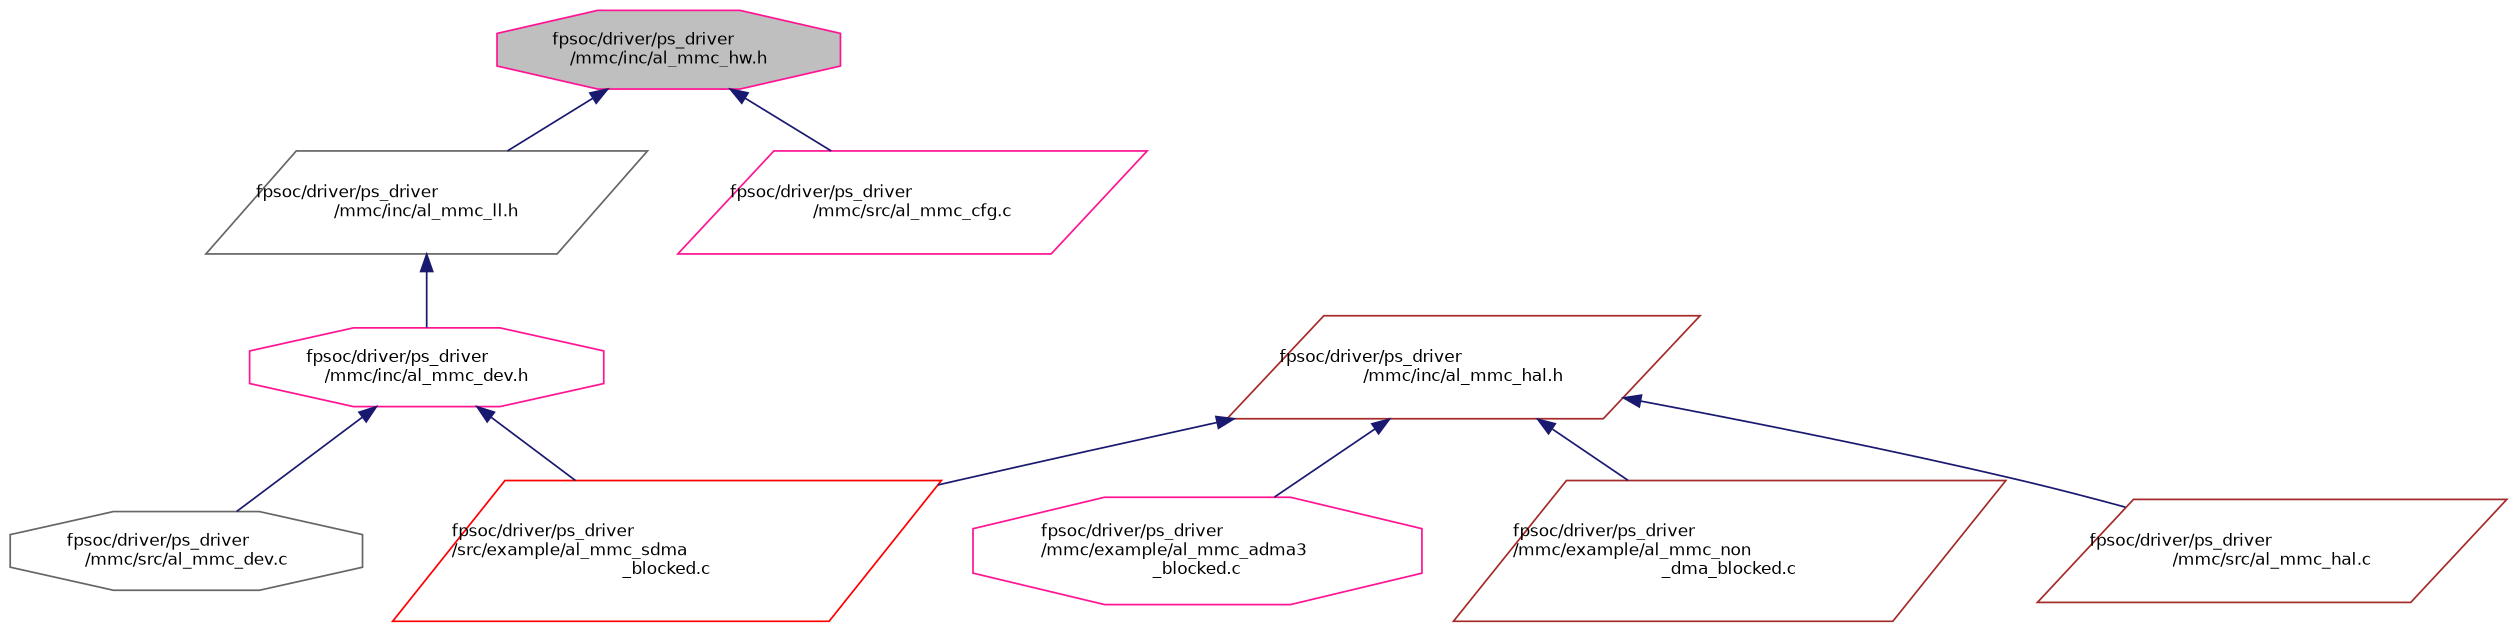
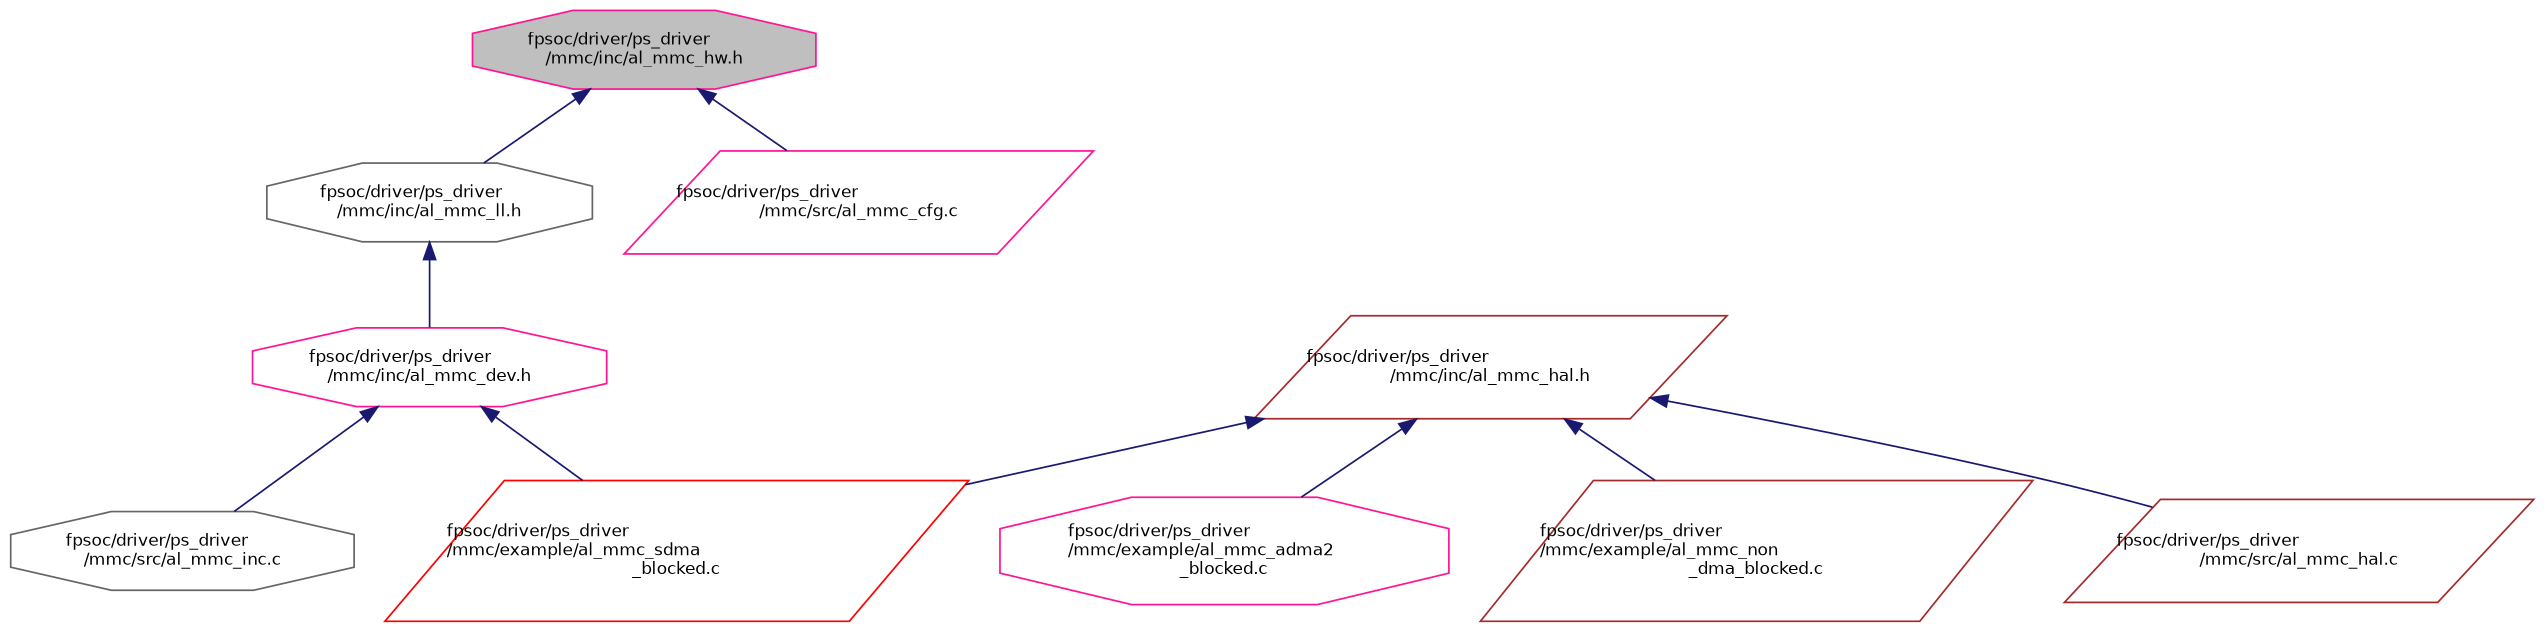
node "fpsoc/driver/ps_driver /mmc/inc/al_mmc_ll.h": shape parallelogram -> octagon
node "fpsoc/driver/ps_driver /mmc/src/al_mmc_dev.c": label "fpsoc/driver/ps_driver /mmc/src/al_mmc_dev.c" -> "fpsoc/driver/ps_driver /mmc/src/al_mmc_inc.c"
node "fpsoc/driver/ps_driver /src/example/al_mmc_sdma _blocked.c": label "fpsoc/driver/ps_driver /src/example/al_mmc_sdma _blocked.c" -> "fpsoc/driver/ps_driver /mmc/example/al_mmc_sdma _blocked.c"
node "fpsoc/driver/ps_driver /mmc/example/al_mmc_adma3 _blocked.c": label "fpsoc/driver/ps_driver /mmc/example/al_mmc_adma3 _blocked.c" -> "fpsoc/driver/ps_driver /mmc/example/al_mmc_adma2 _blocked.c"
